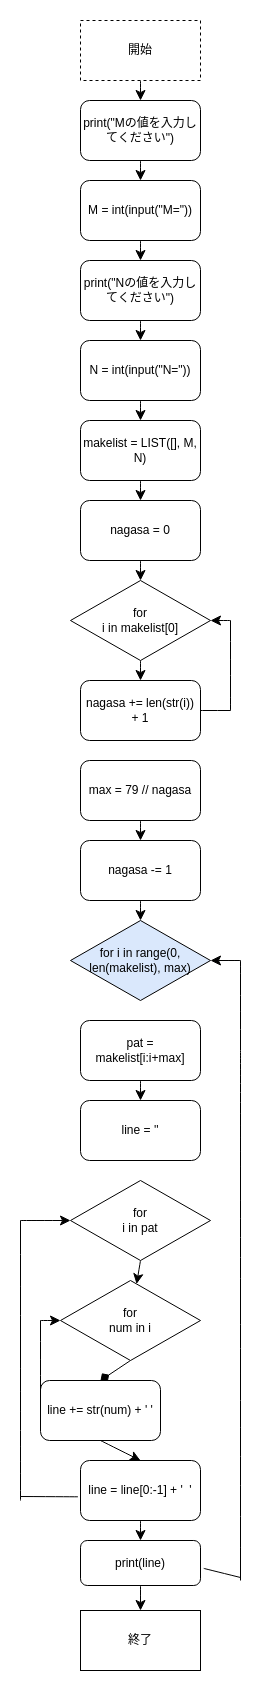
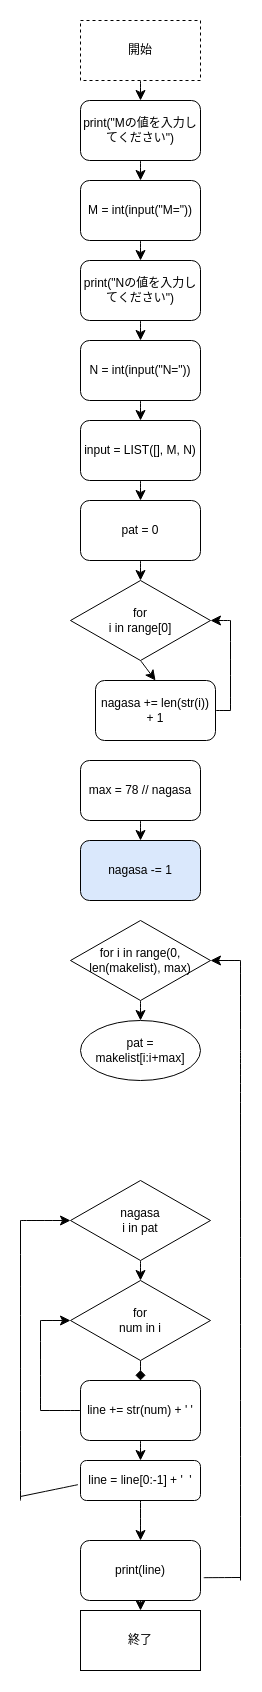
node "makelist = LIST([], M, N)": label "makelist = LIST([], M, N)" -> "input = LIST([], M, N)"
node "nagasa = 0": label "nagasa = 0" -> "pat = 0"
node "for i in makelist[0]": label "for i in makelist[0]" -> "for i in range[0]"
node "nagasa += len(str(i)) + 1": moved (141, 711) -> (156, 711)
node "max = 79 // nagasa": label "max = 79 // nagasa" -> "max = 78 // nagasa"
node "nagasa -= 1": fillcolor #ffffff -> #dae8fc
edge "nagasa -= 1" -> "for i in range(0, len(makelist), max)": removed
node "for i in range(0, len(makelist), max)": fillcolor #dae8fc -> #ffffff
edge "for i in range(0, len(makelist), max)" -> "pat = makelist[i:i+max]": added
node "pat = makelist[i:i+max]": shape rounded rectangle -> ellipse
edge "pat = makelist[i:i+max]" -> "line = ''": removed
node "line = ''": removed
node "for i in pat": label "for i in pat" -> "nagasa i in pat"
node "for num in i": moved (131, 1321) -> (141, 1321)
node "line += str(num) + ' '": moved (101, 1411) -> (141, 1411)
node "line = line[0:-1] + ' '": size 120x60 -> 120x40
node "print(line)": size 120x45 -> 120x60
